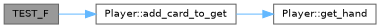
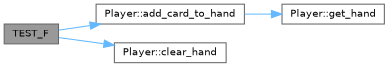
node "Player::add_card_to_get": label "Player::add_card_to_get" -> "Player::add_card_to_hand"
node "Player::clear_hand": added
